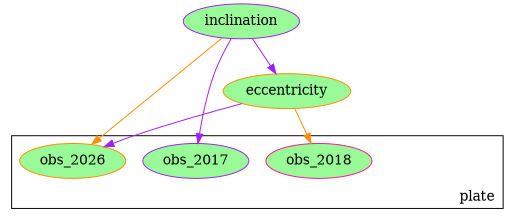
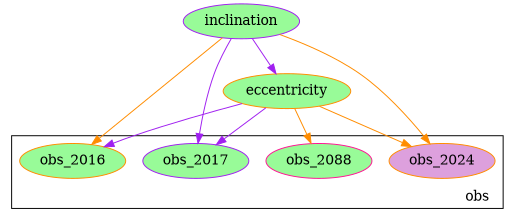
edge "eccentricity" -> "obs_2017": added
node "obs_2026": label "obs_2026" -> "obs_2016"
node "obs_2018": label "obs_2018" -> "obs_2088"
node "obs_2024": added
cluster "plate": label "plate" -> "obs"
